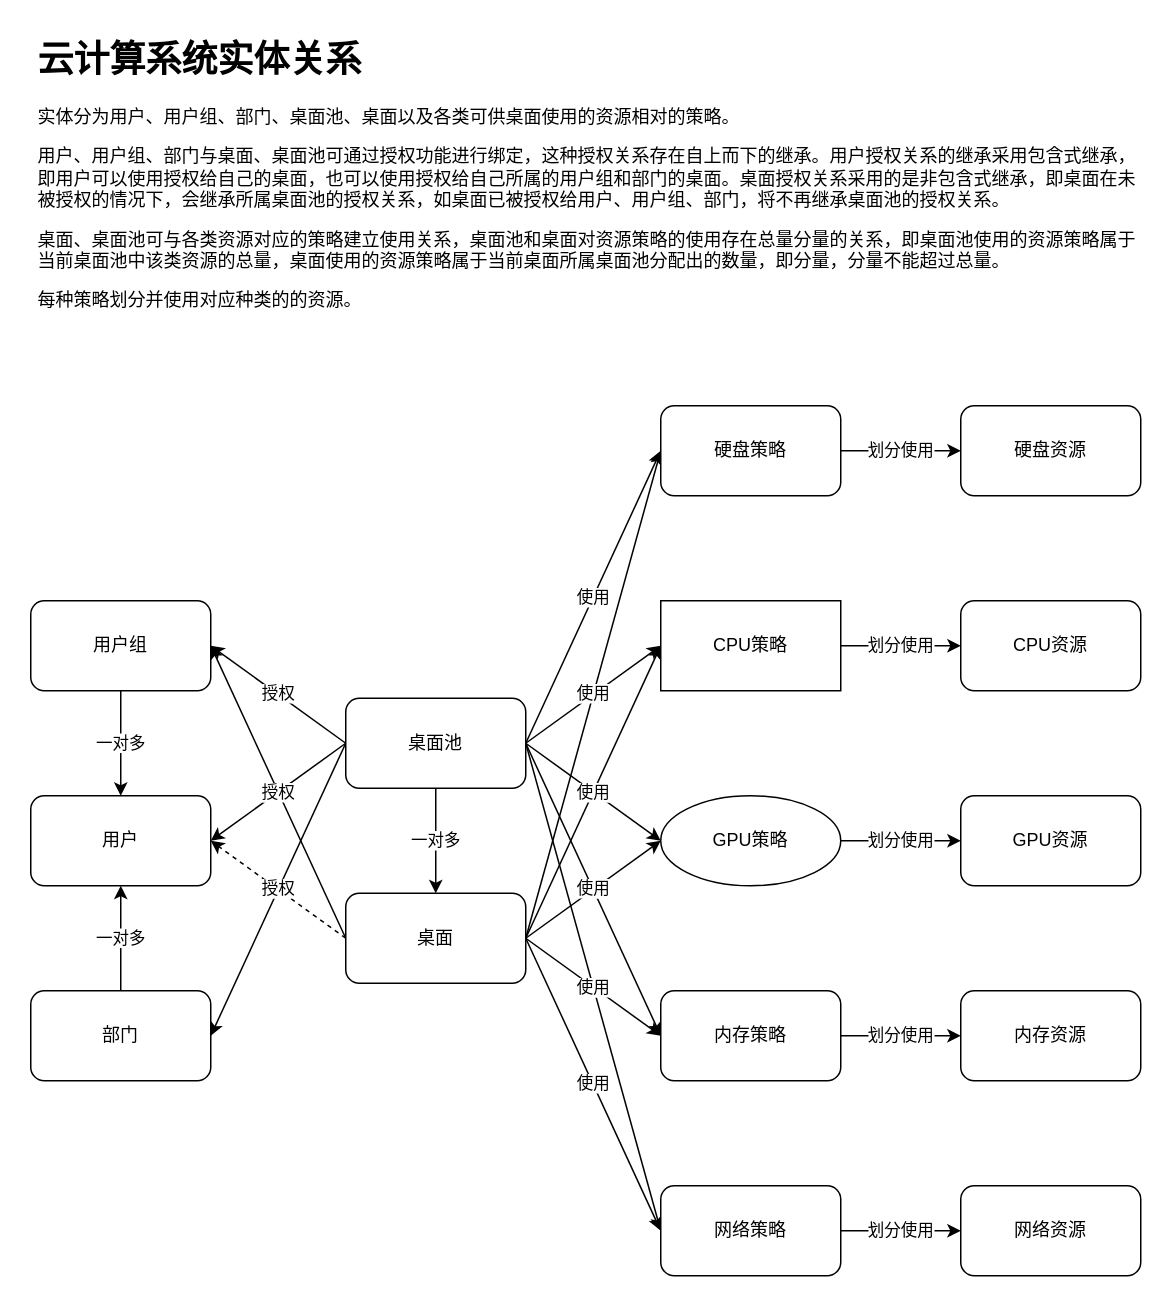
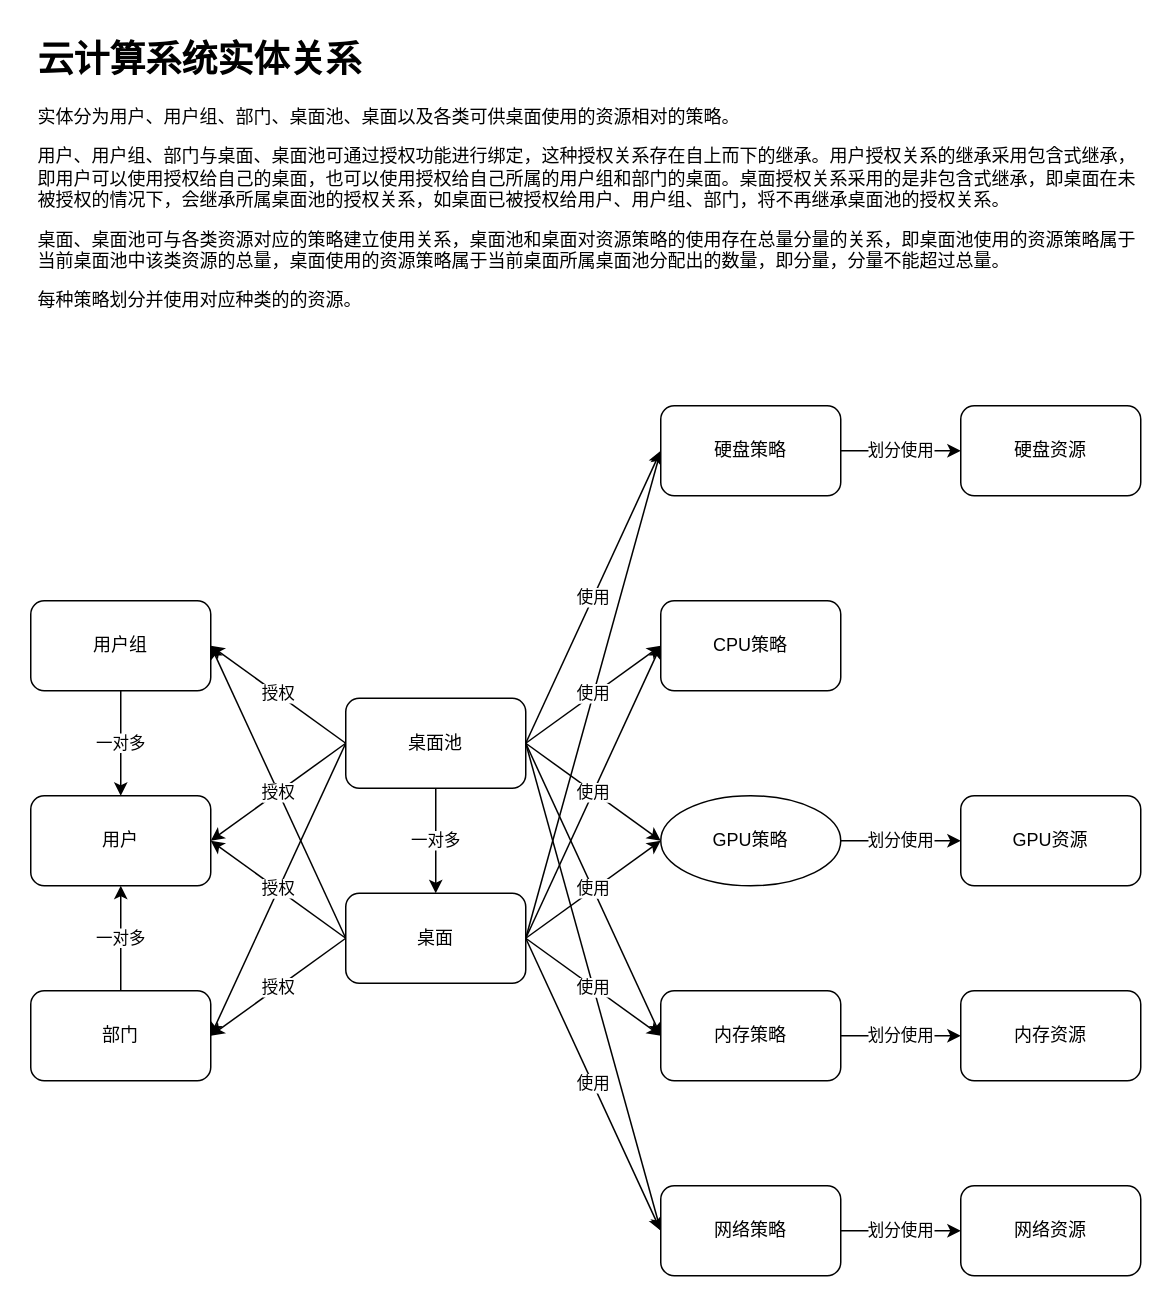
node "CPU策略": shape rectangle -> rounded rectangle
edge "CPU策略" -> "CPU资源": removed, label "划分使用"
node "CPU资源": removed
edge "桌面" -> "用户": style dashed -> solid
edge "桌面" -> "部门": added, label "授权"
